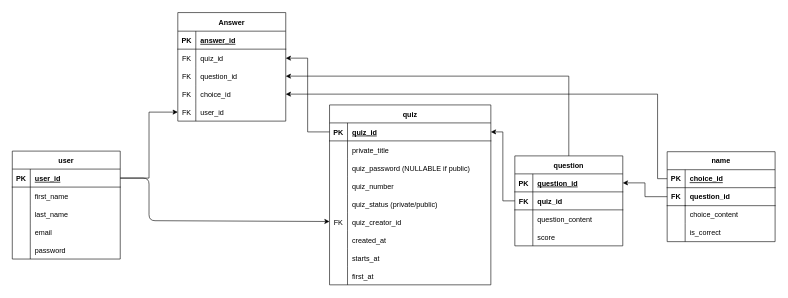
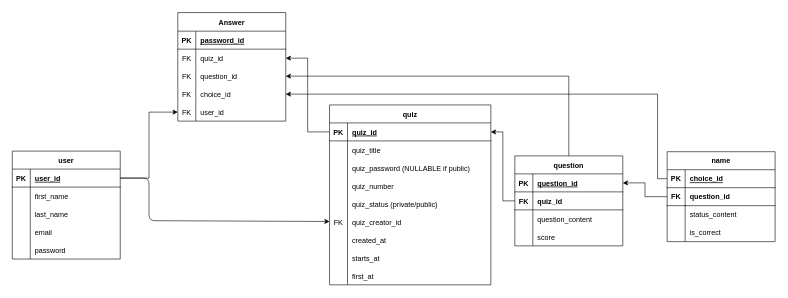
node "answer_id": label "answer_id" -> "password_id"
node "private_title": label "private_title" -> "quiz_title"
node "choice_content": label "choice_content" -> "status_content"
